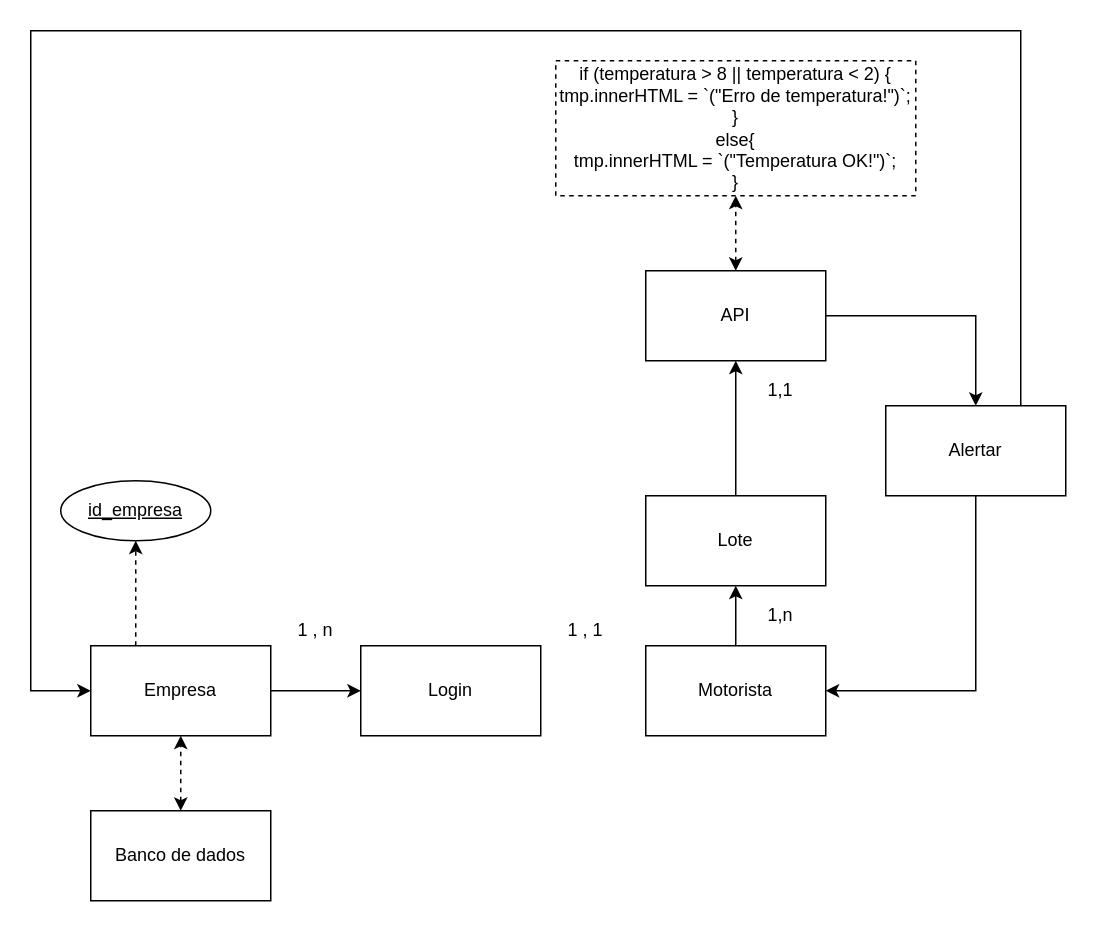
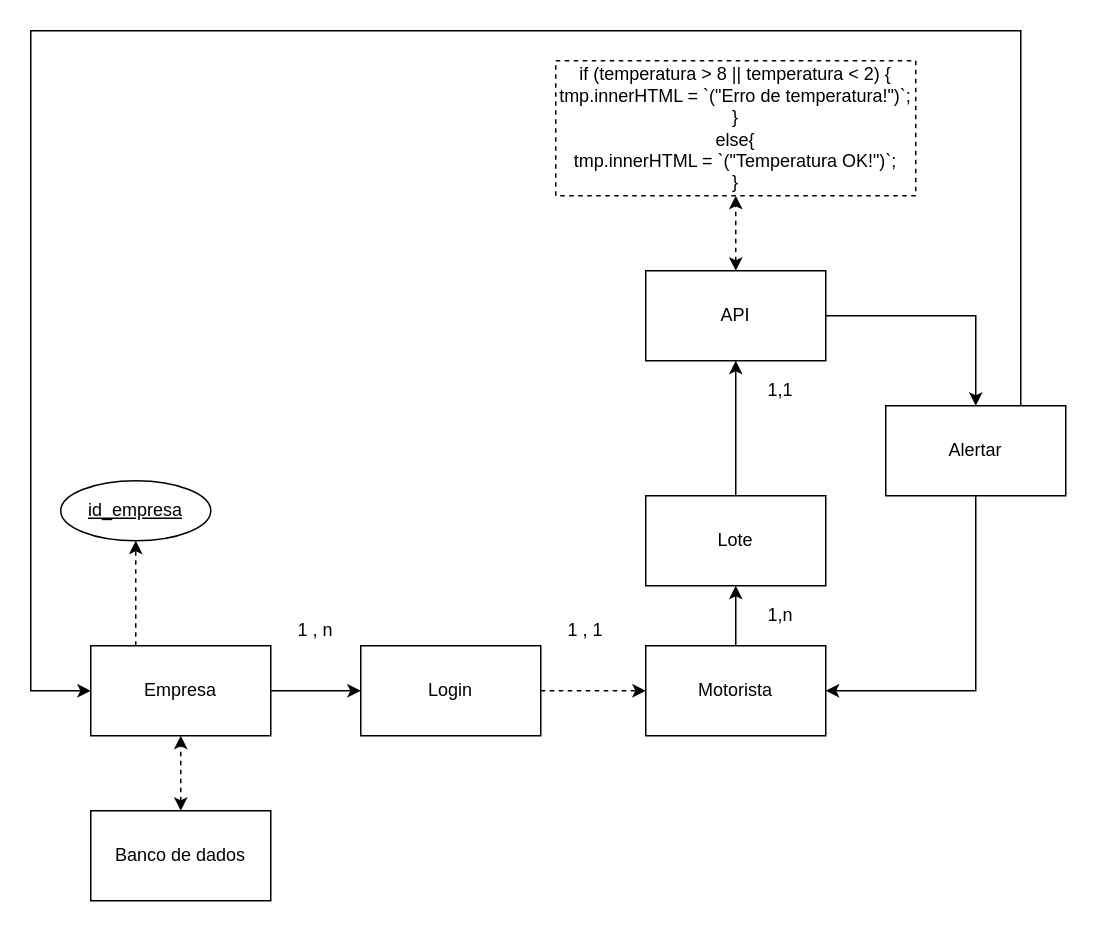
edge "Login" -> "Motorista": added
